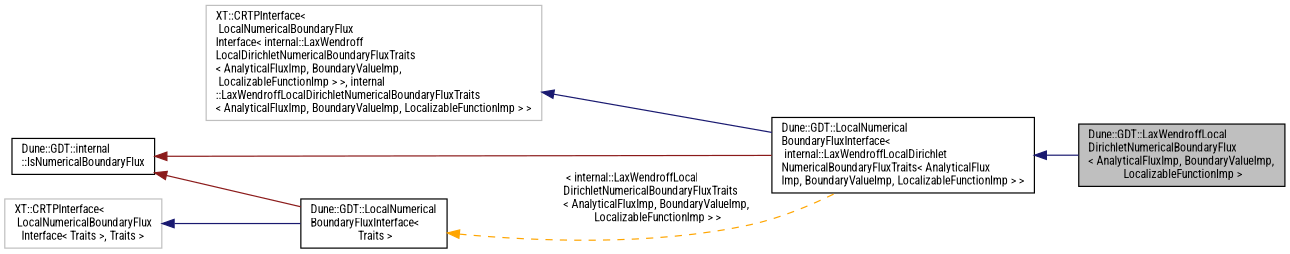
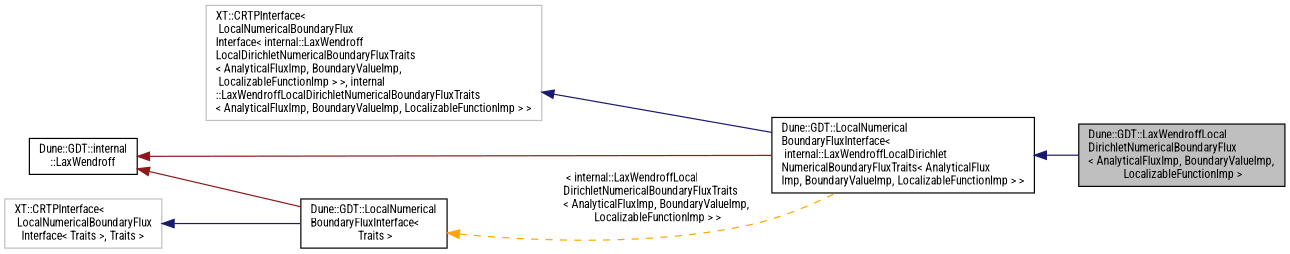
node "Dune::GDT::internal ::IsNumericalBoundaryFlux": label "Dune::GDT::internal ::IsNumericalBoundaryFlux" -> "Dune::GDT::internal ::LaxWendroff"
